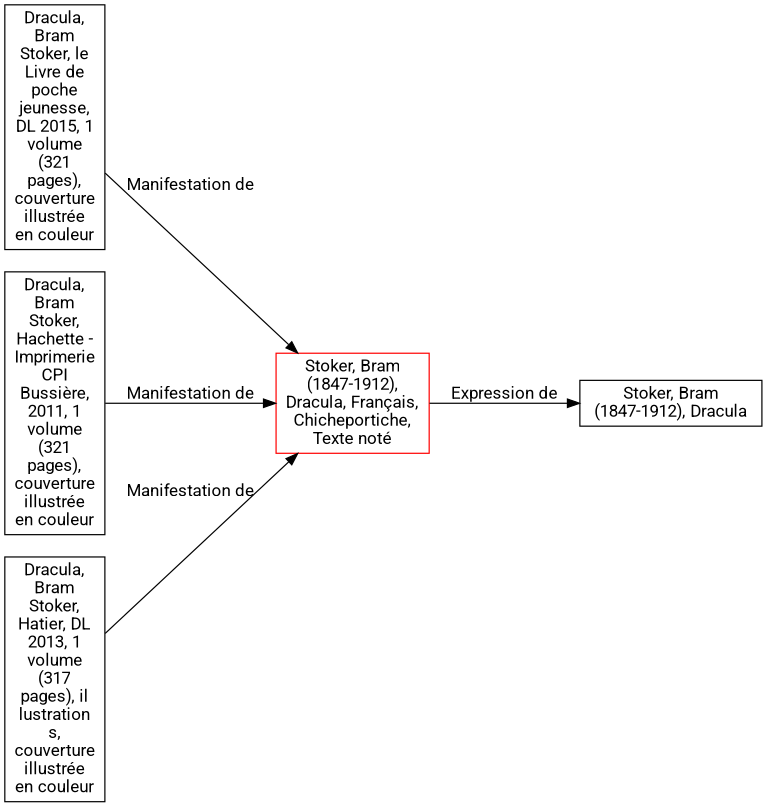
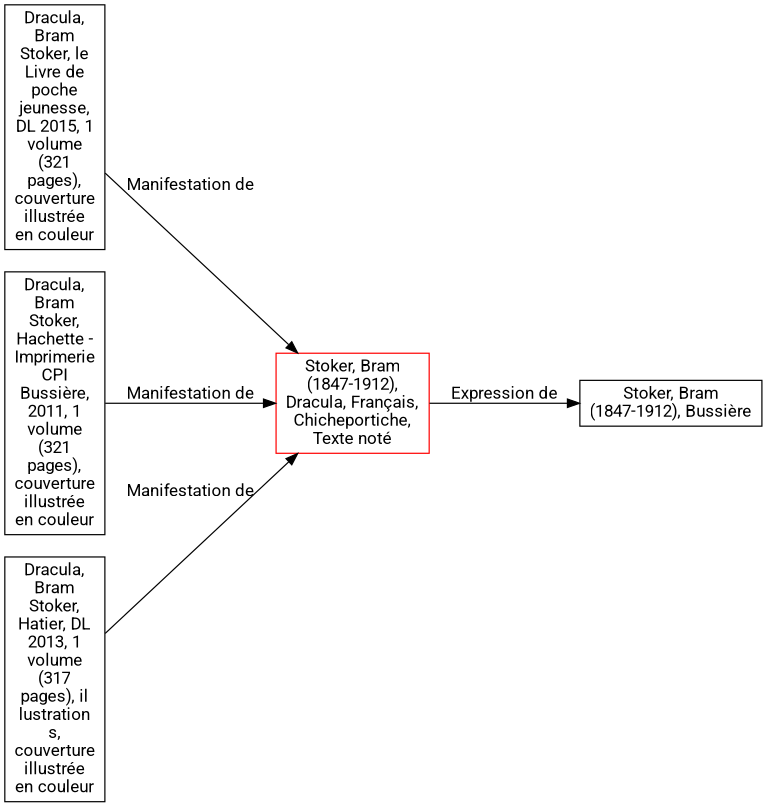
node "Stoker, Bram (1847-1912), Dracula": label "Stoker, Bram (1847-1912), Dracula" -> "Stoker, Bram (1847-1912), Bussière"
